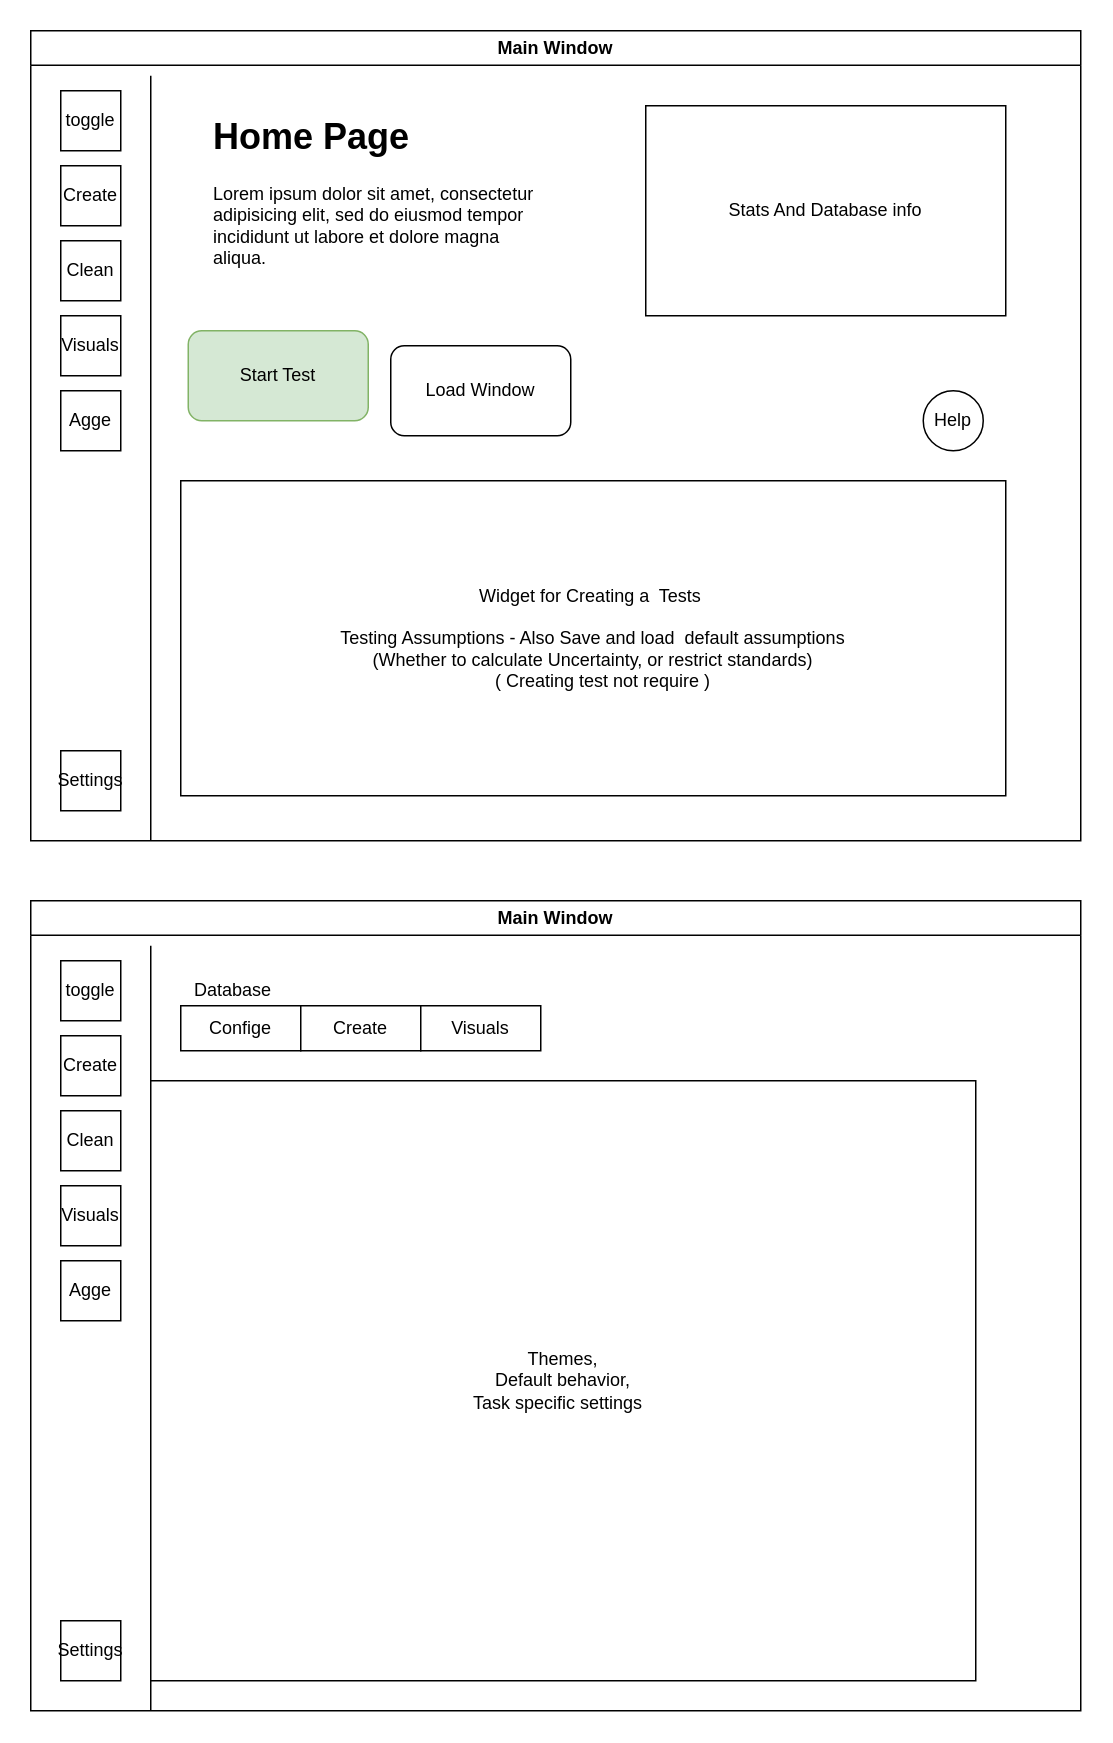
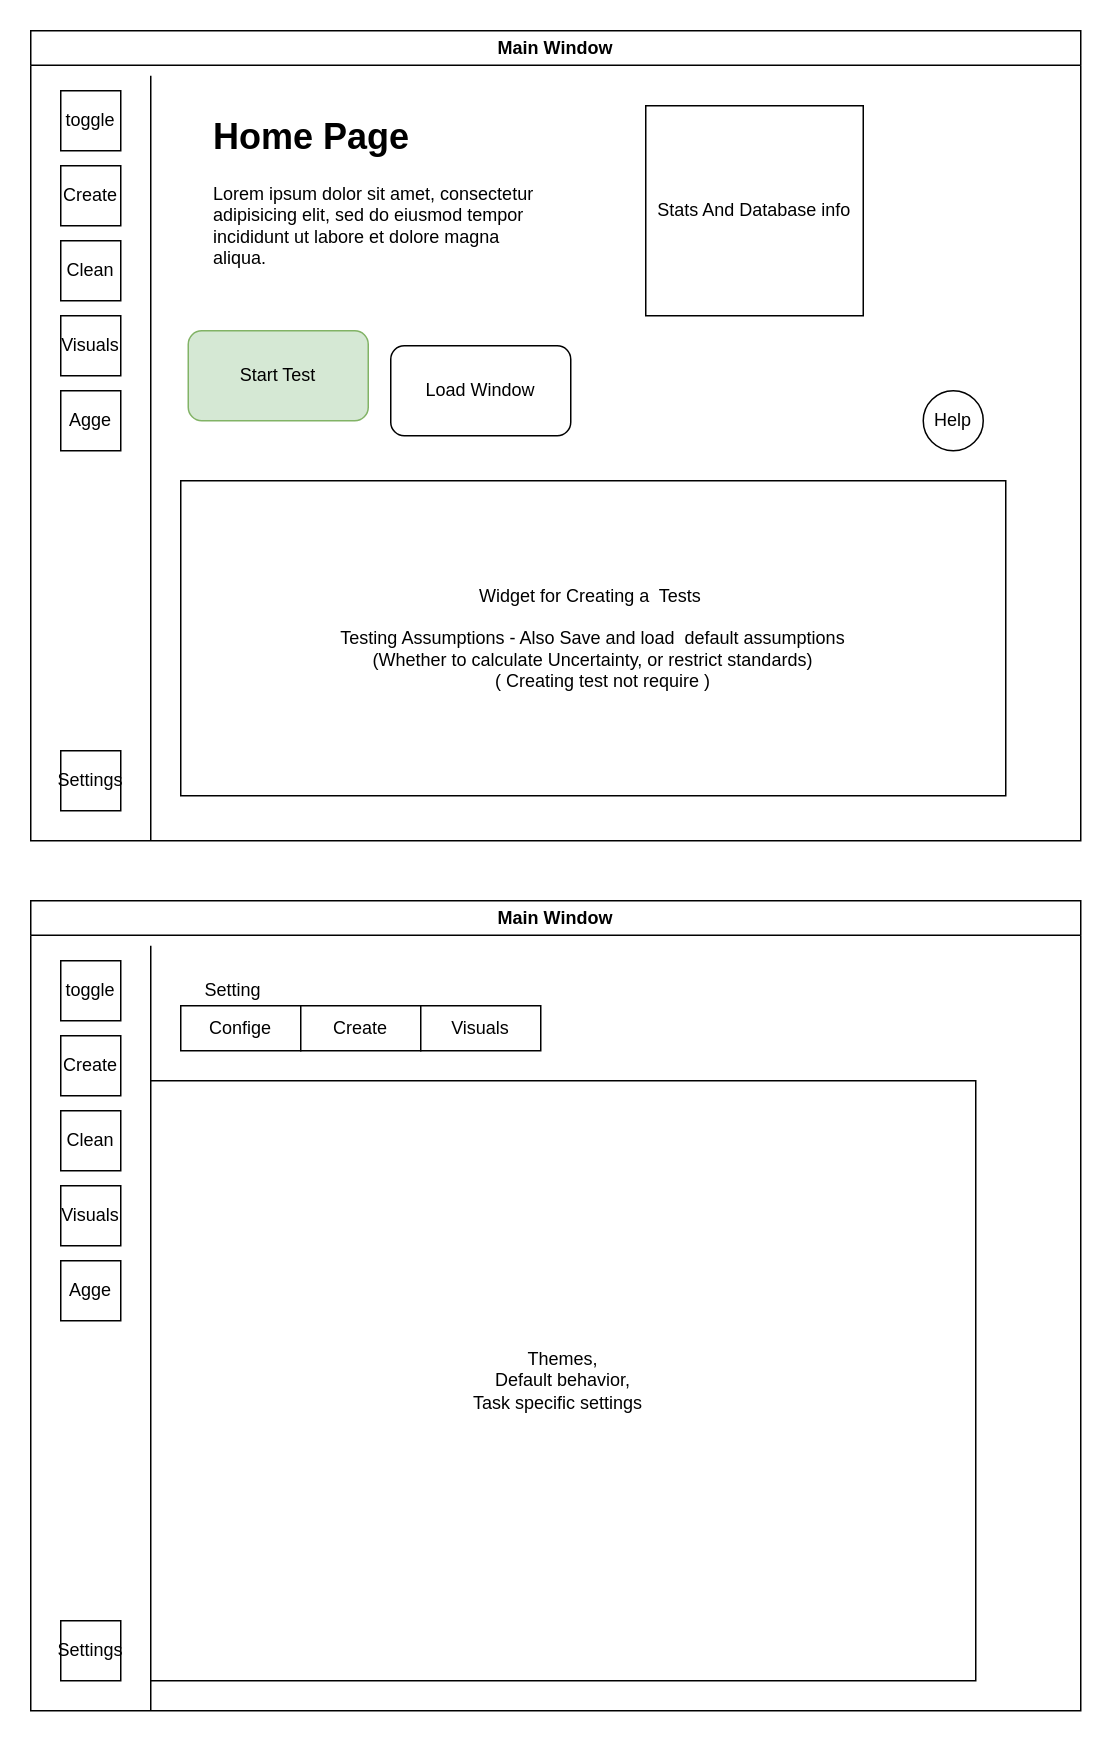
node "Stats And Database info": size 360x210 -> 218x210
node "Database": label "Database" -> "Setting"
